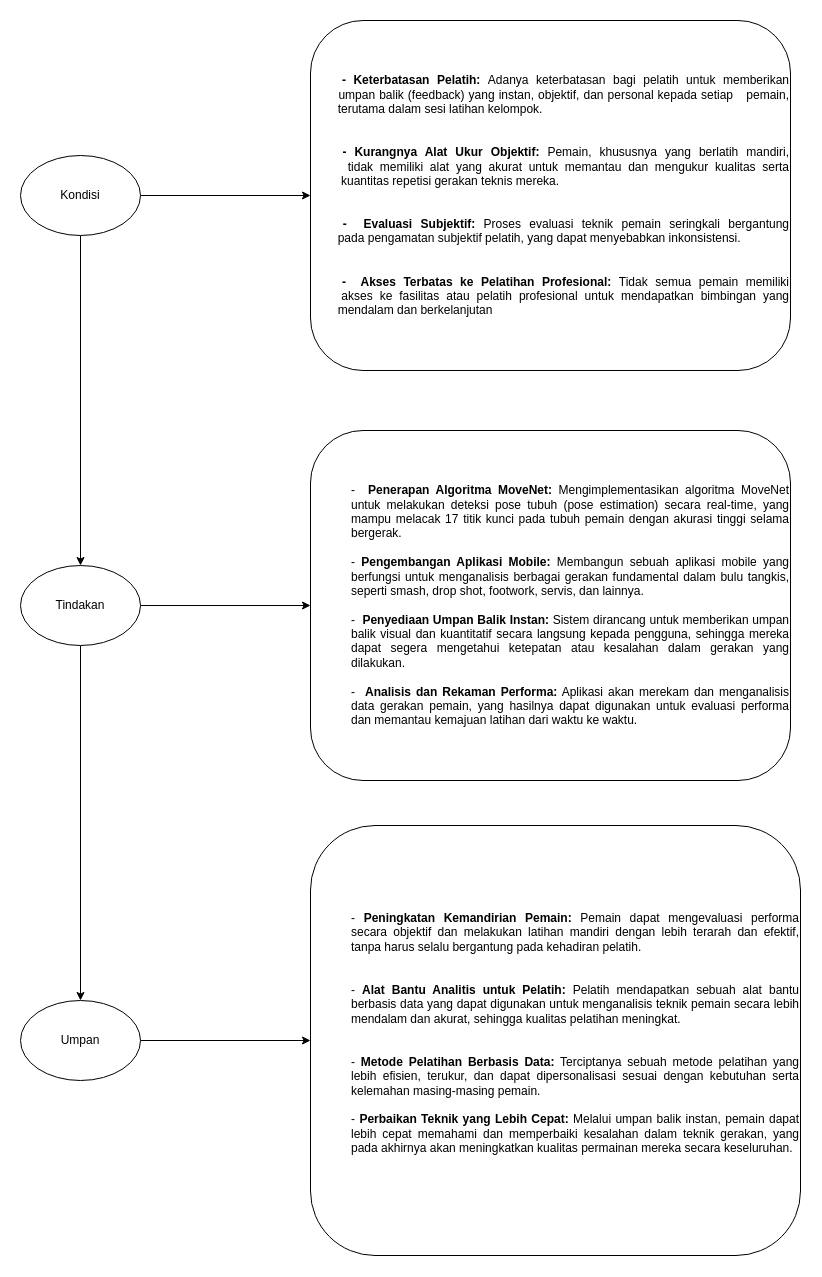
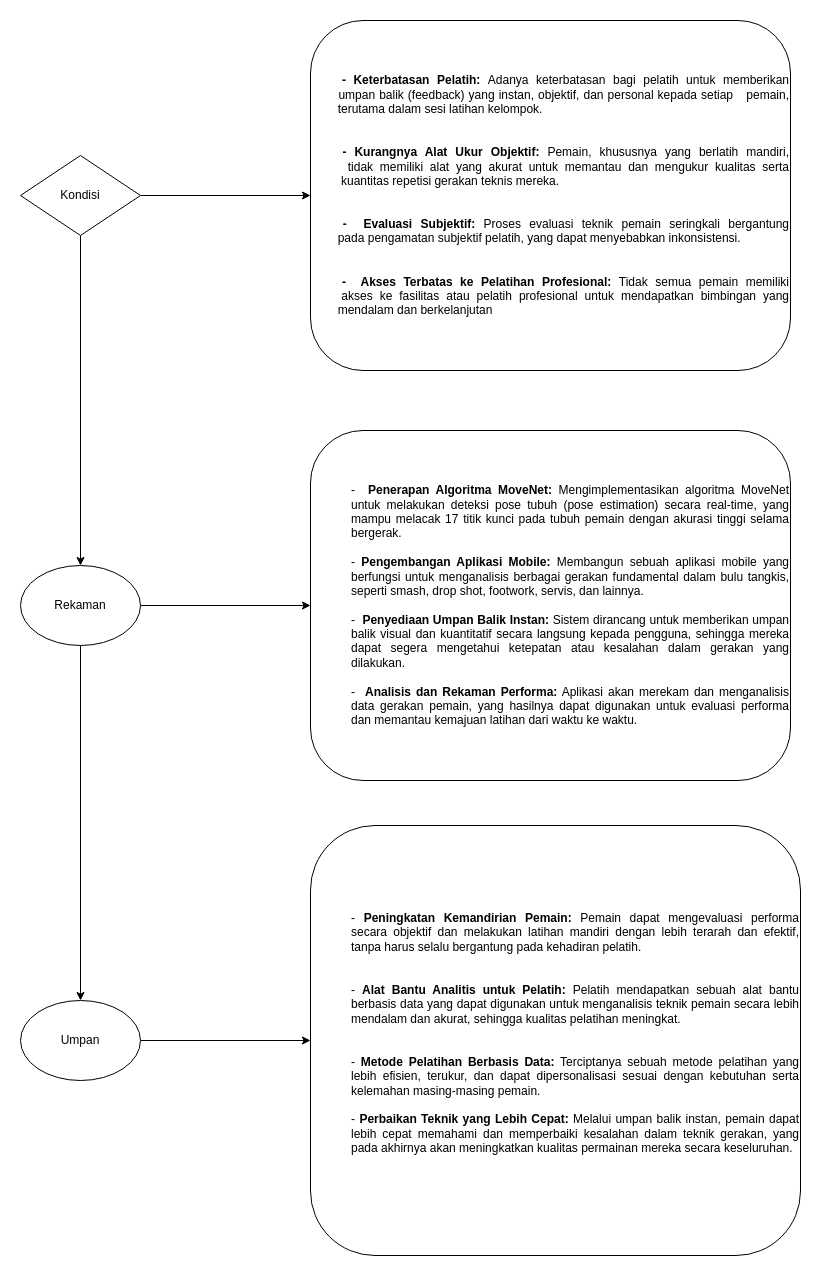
node "Kondisi": shape ellipse -> diamond
node "Tindakan": label "Tindakan" -> "Rekaman"
